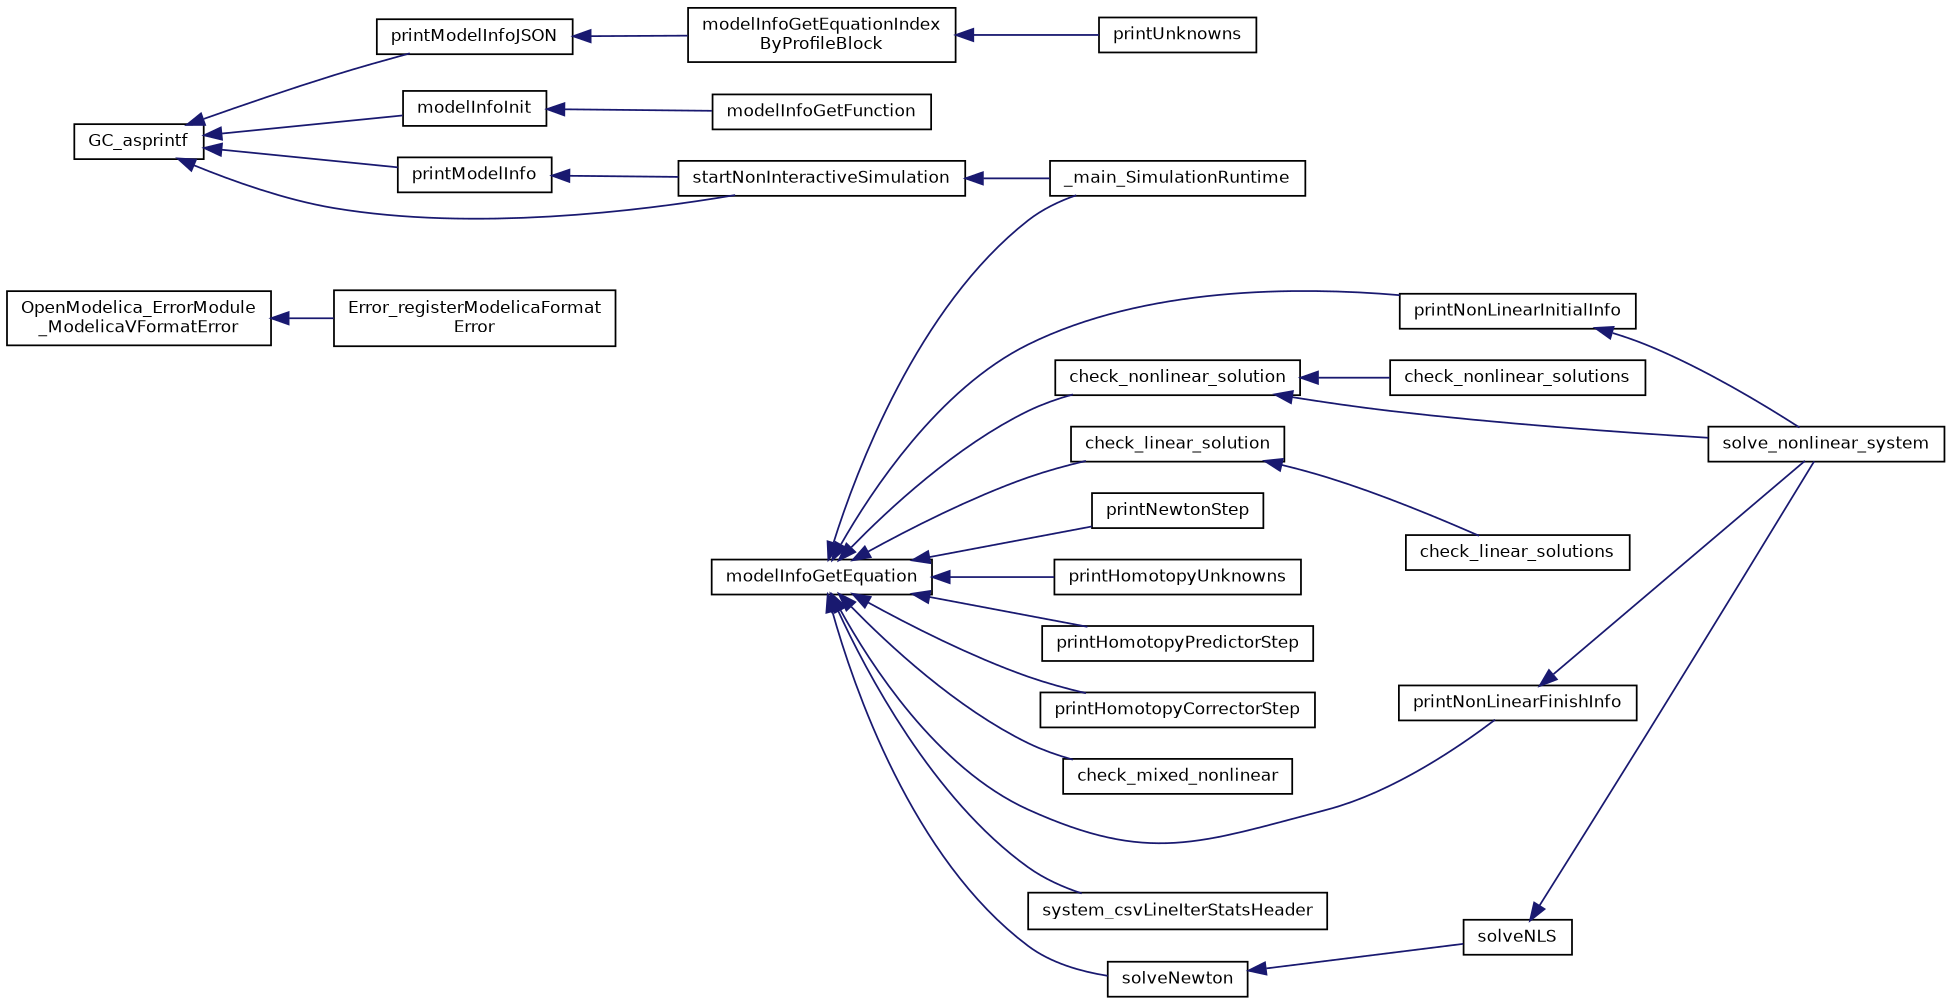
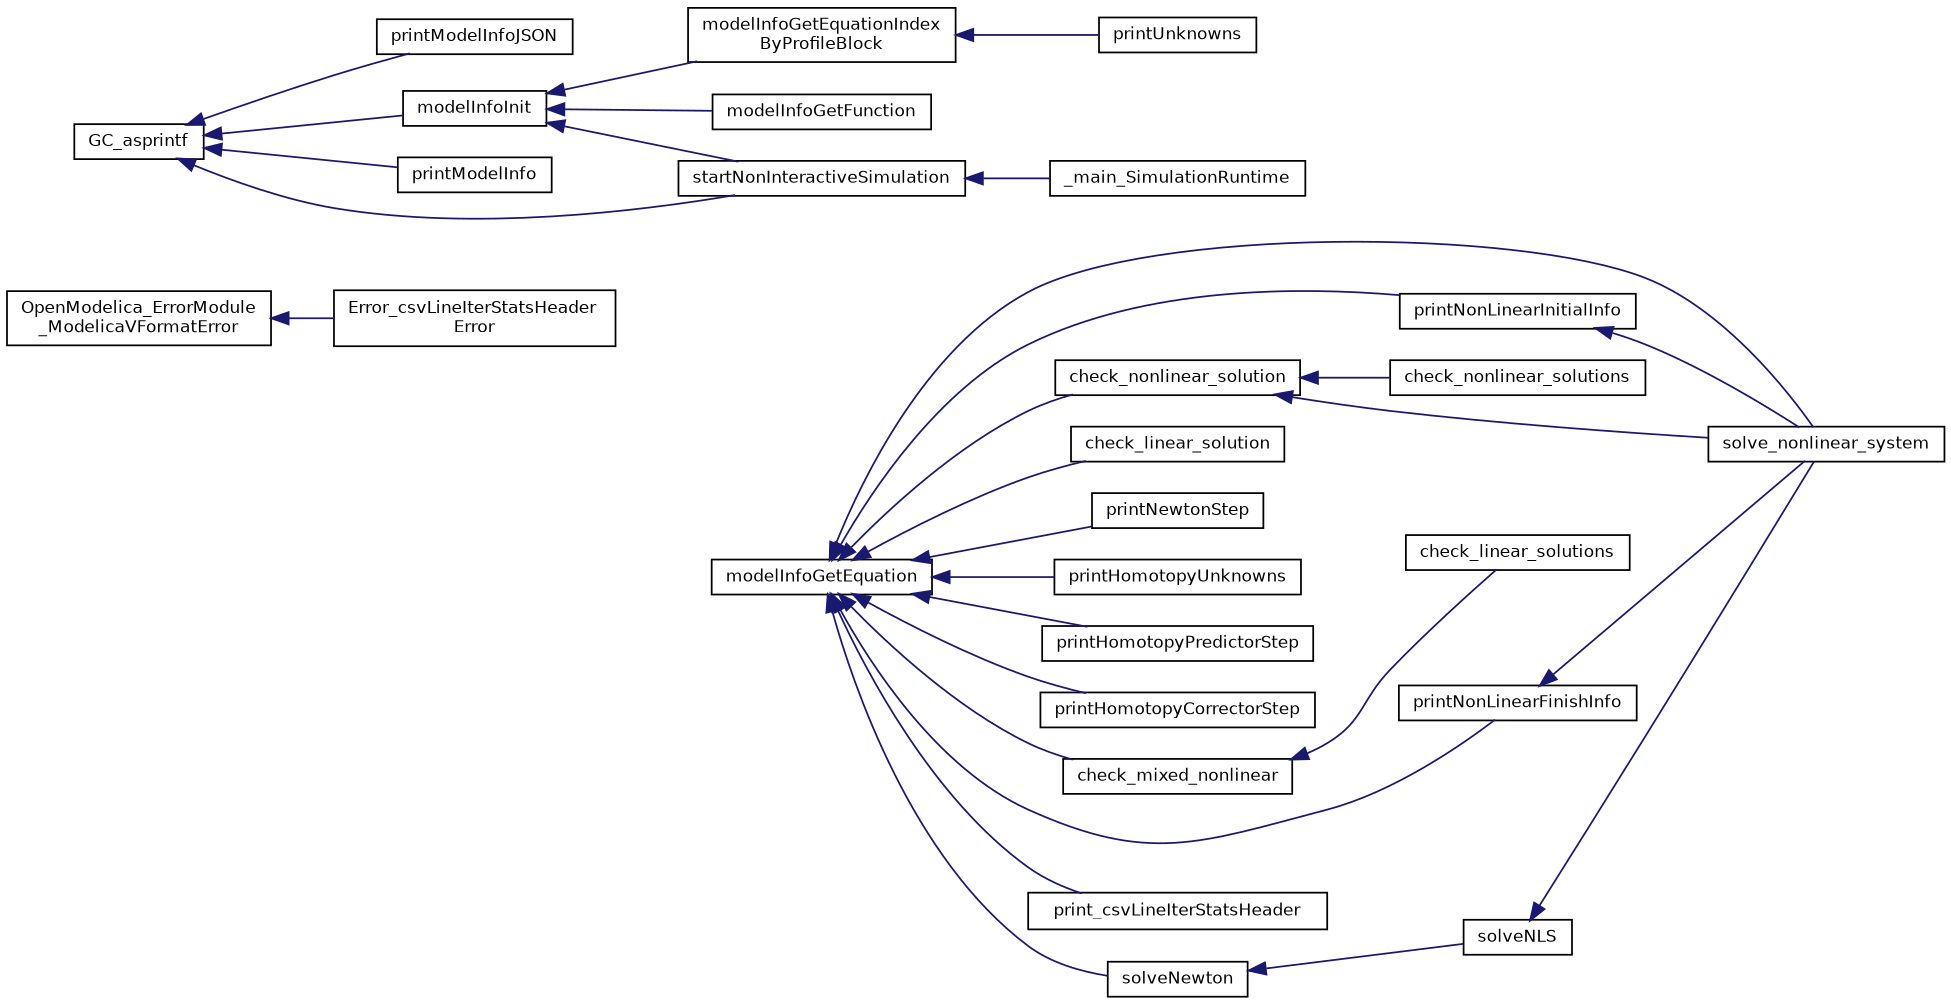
edge "modelInfoGetEquationIndex ByProfileBlock" -> "printModelInfoJSON": now "modelInfoGetEquationIndex ByProfileBlock" -> "modelInfoInit"
edge "startNonInteractiveSimulation" -> "printModelInfo": now "startNonInteractiveSimulation" -> "modelInfoInit"
node "Error_registerModelicaFormat Error": label "Error_registerModelicaFormat Error" -> "Error_csvLineIterStatsHeader Error"
edge "_main_SimulationRuntime" -> "modelInfoGetEquation": now "solve_nonlinear_system" -> "modelInfoGetEquation"
edge "check_linear_solutions" -> "check_linear_solution": now "check_linear_solutions" -> "check_mixed_nonlinear"
node "system_csvLineIterStatsHeader": label "system_csvLineIterStatsHeader" -> "print_csvLineIterStatsHeader"
